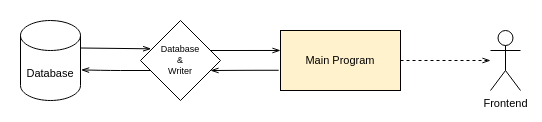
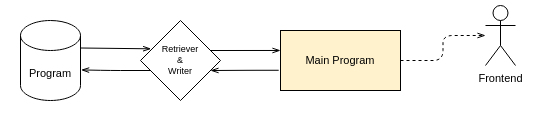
node "Database&Writer": label "Database&Writer" -> "Retriever&Writer"
node "Frontend": moved (506, 61) -> (501, 36)
node "Database": label "Database" -> "Program"
